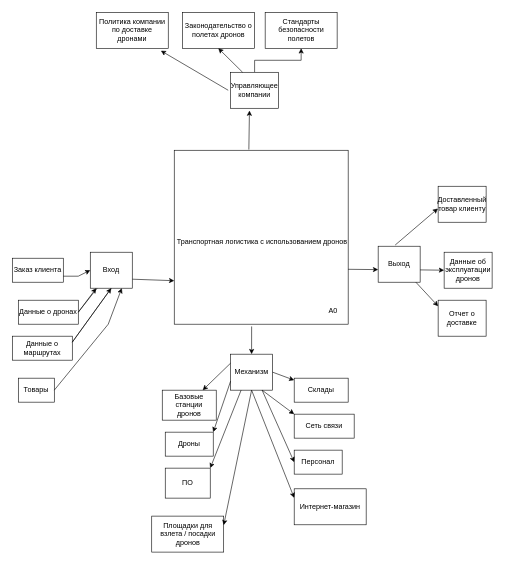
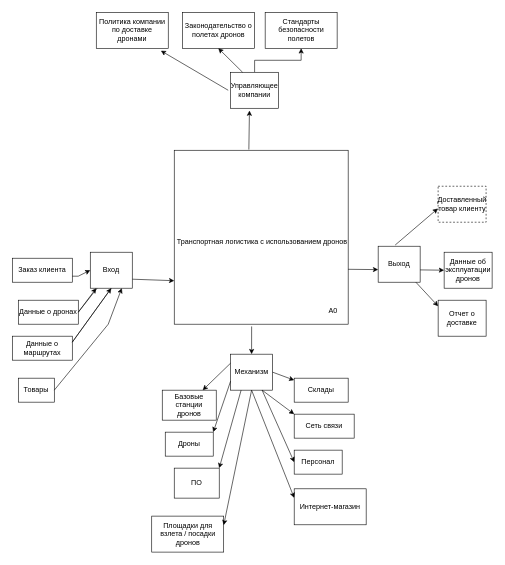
node "Доставленный товар клиенту": style solid -> dashed
node "Заказ клиента": size 51x24 -> 60x24
node "ПО": moved (188, 483) -> (197, 483)
